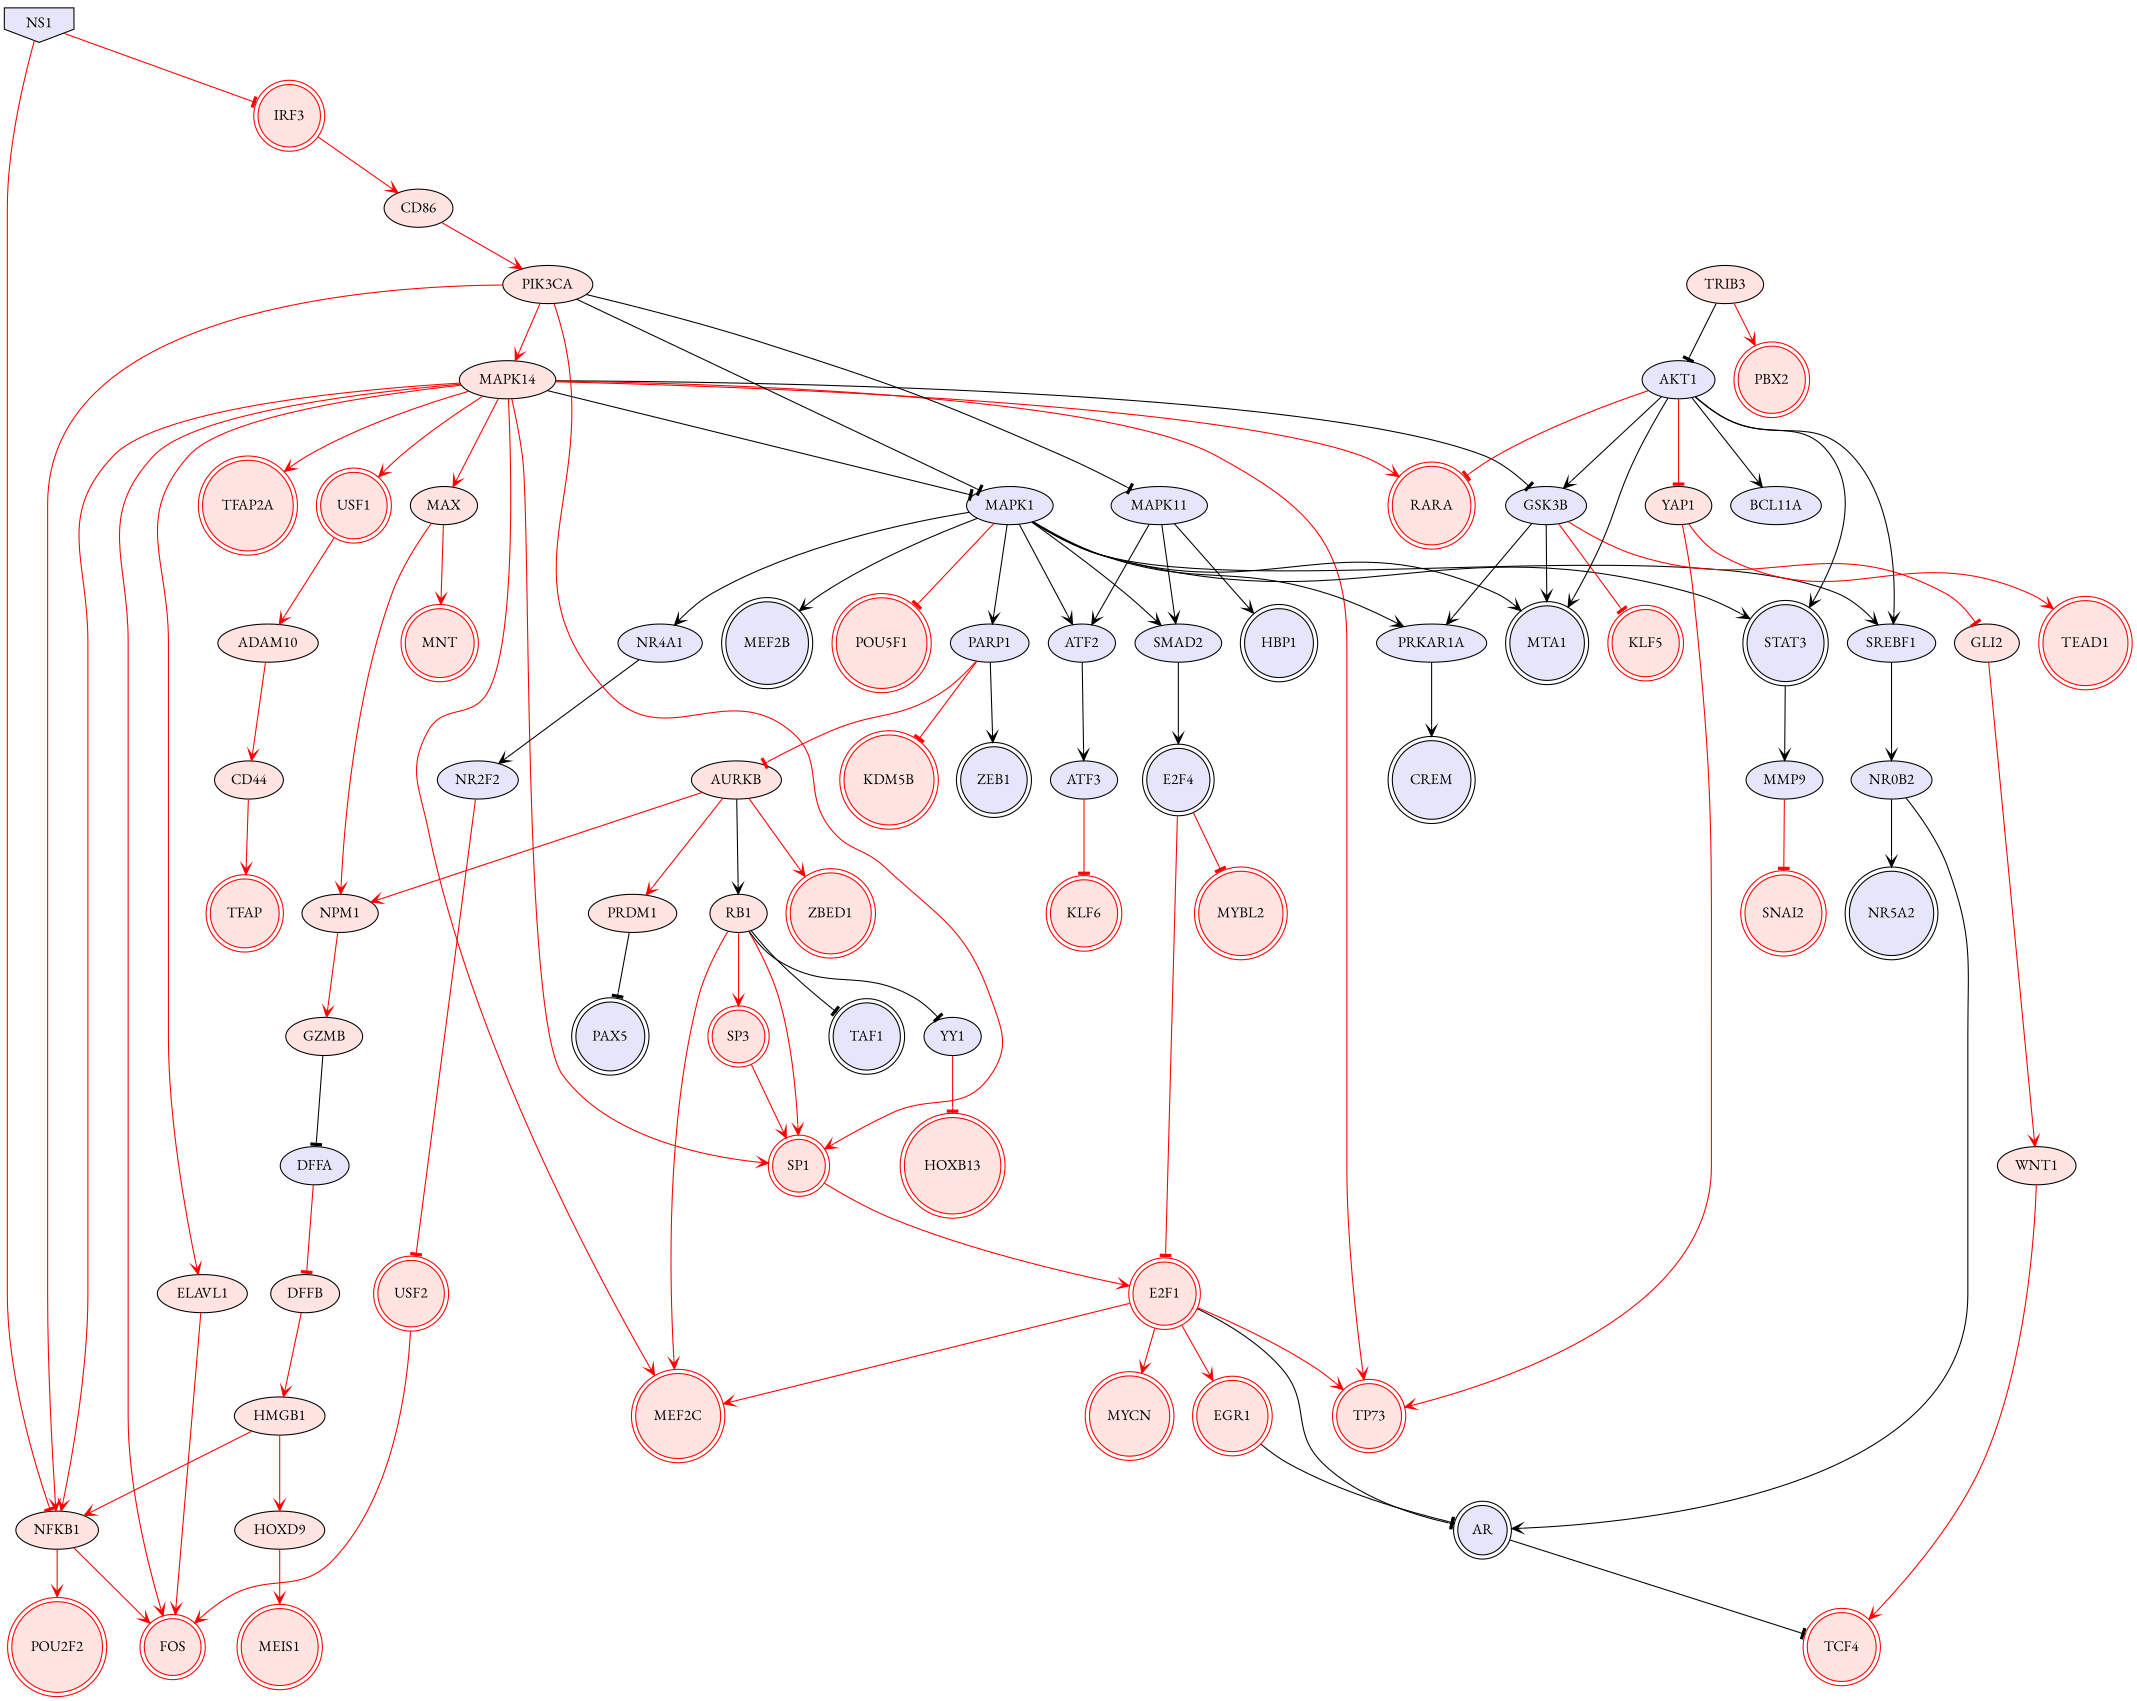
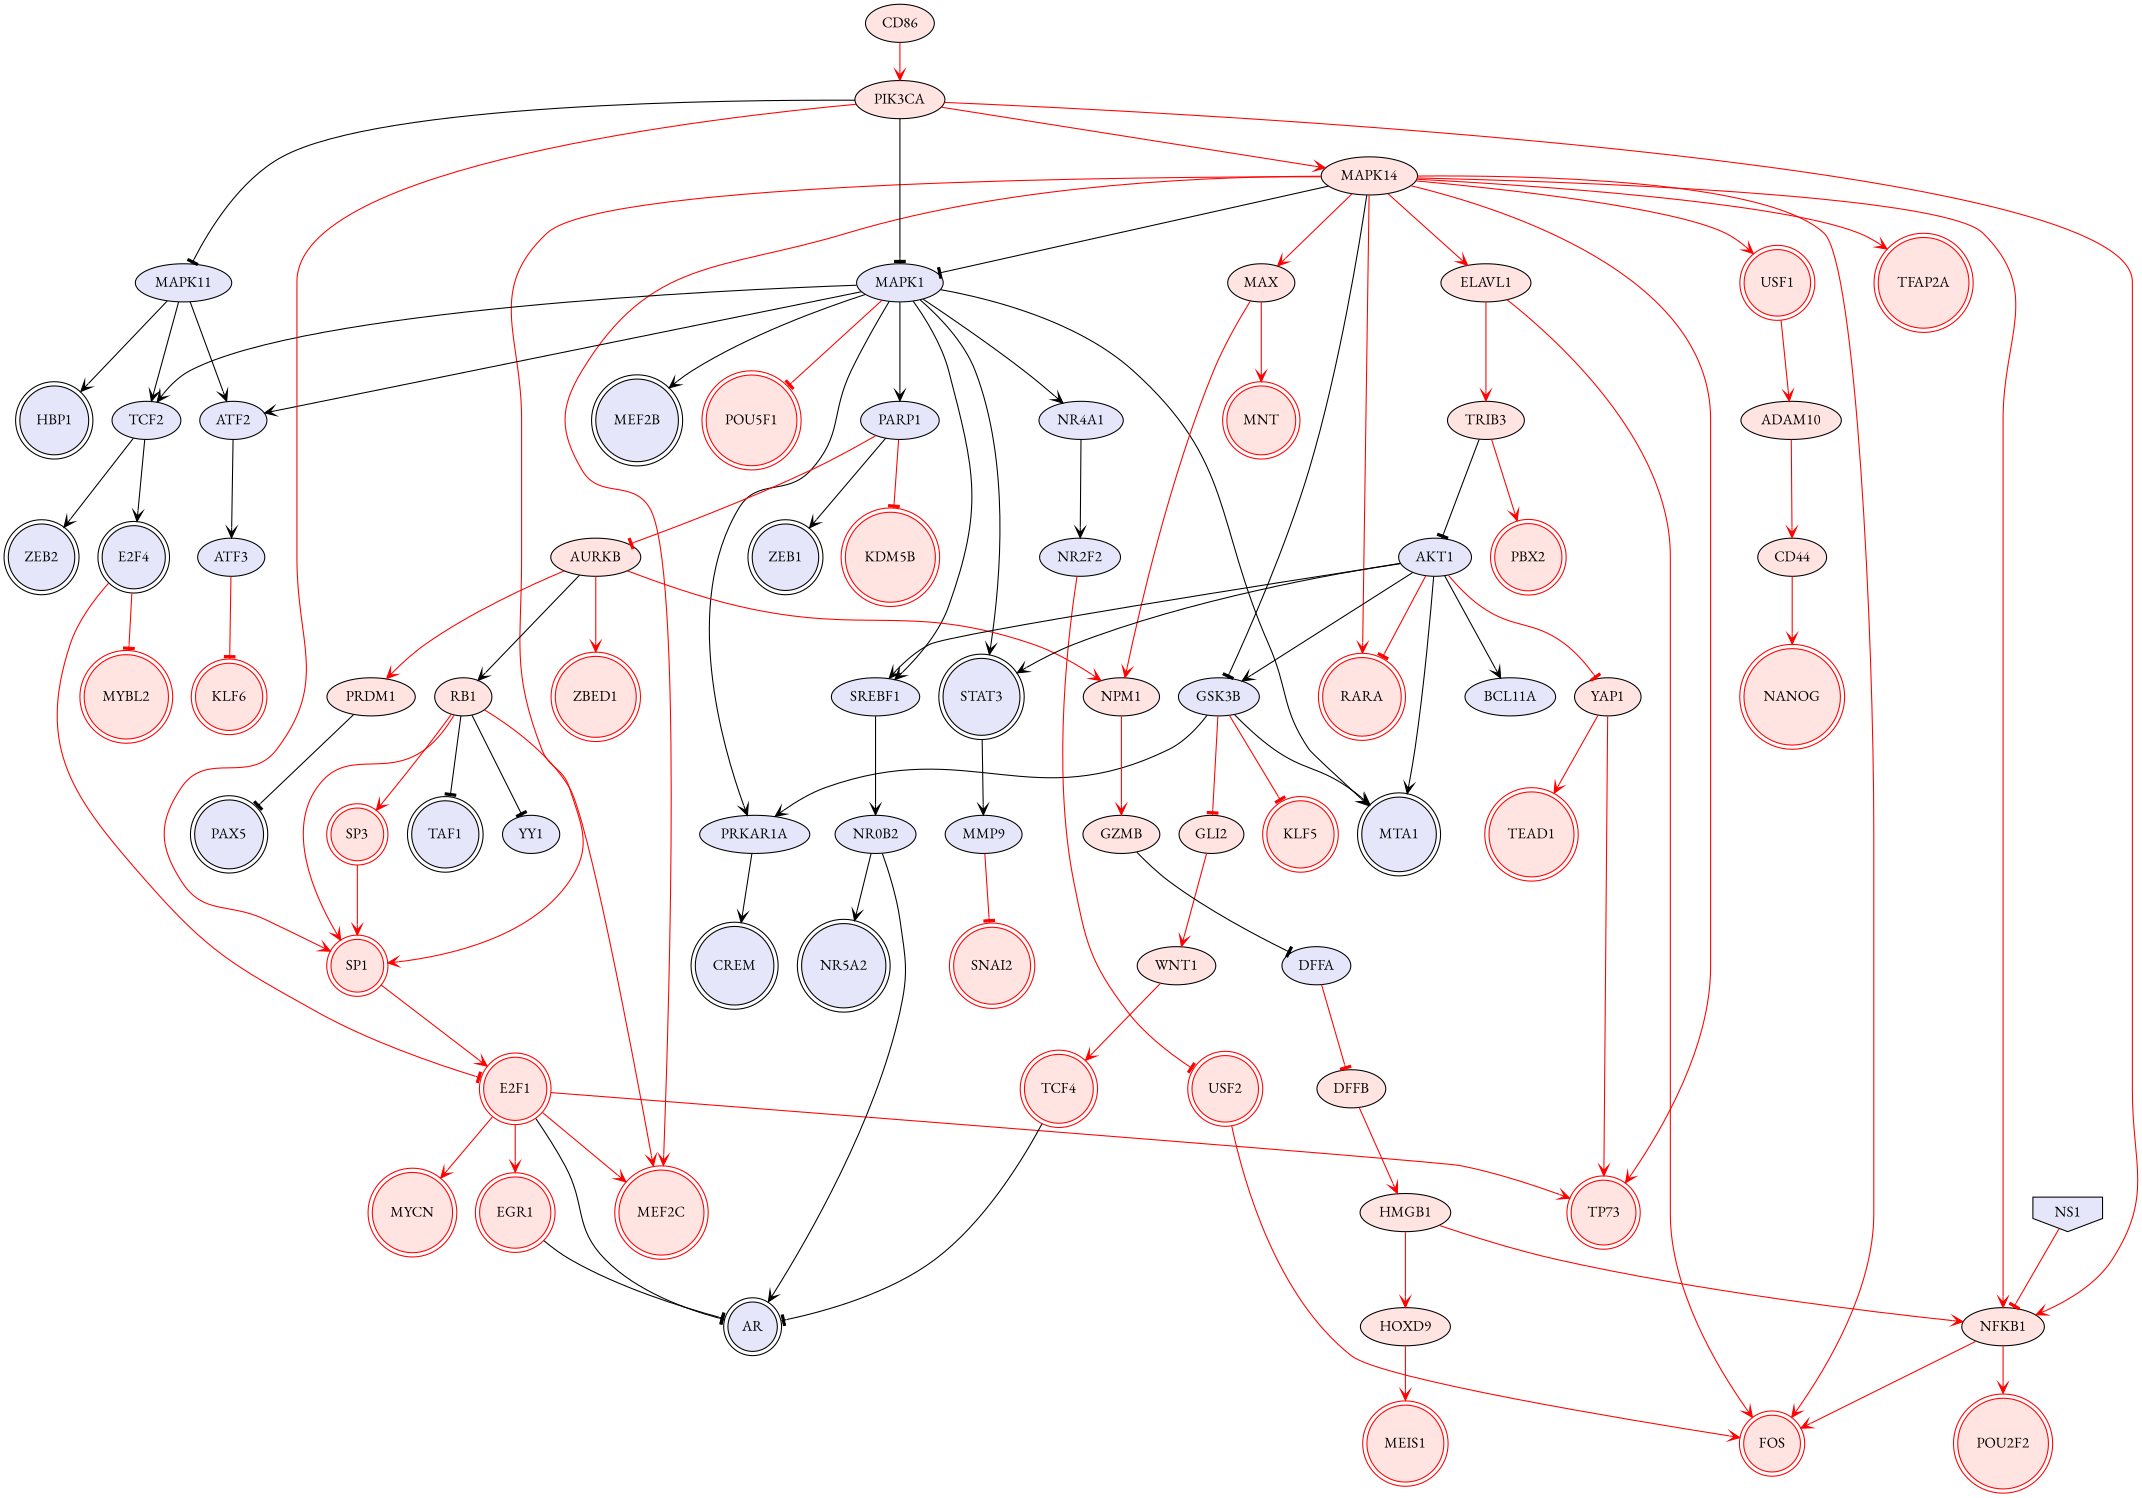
node "IRF3": removed
edge "ELAVL1" -> "TRIB3": added
node "ZEB2": added
node "SMAD2": label "SMAD2" -> "TCF2"
node "TFAP": label "TFAP" -> "NANOG"
node "HOXB13": removed
edge "AR" -> "TCF4": reversed
